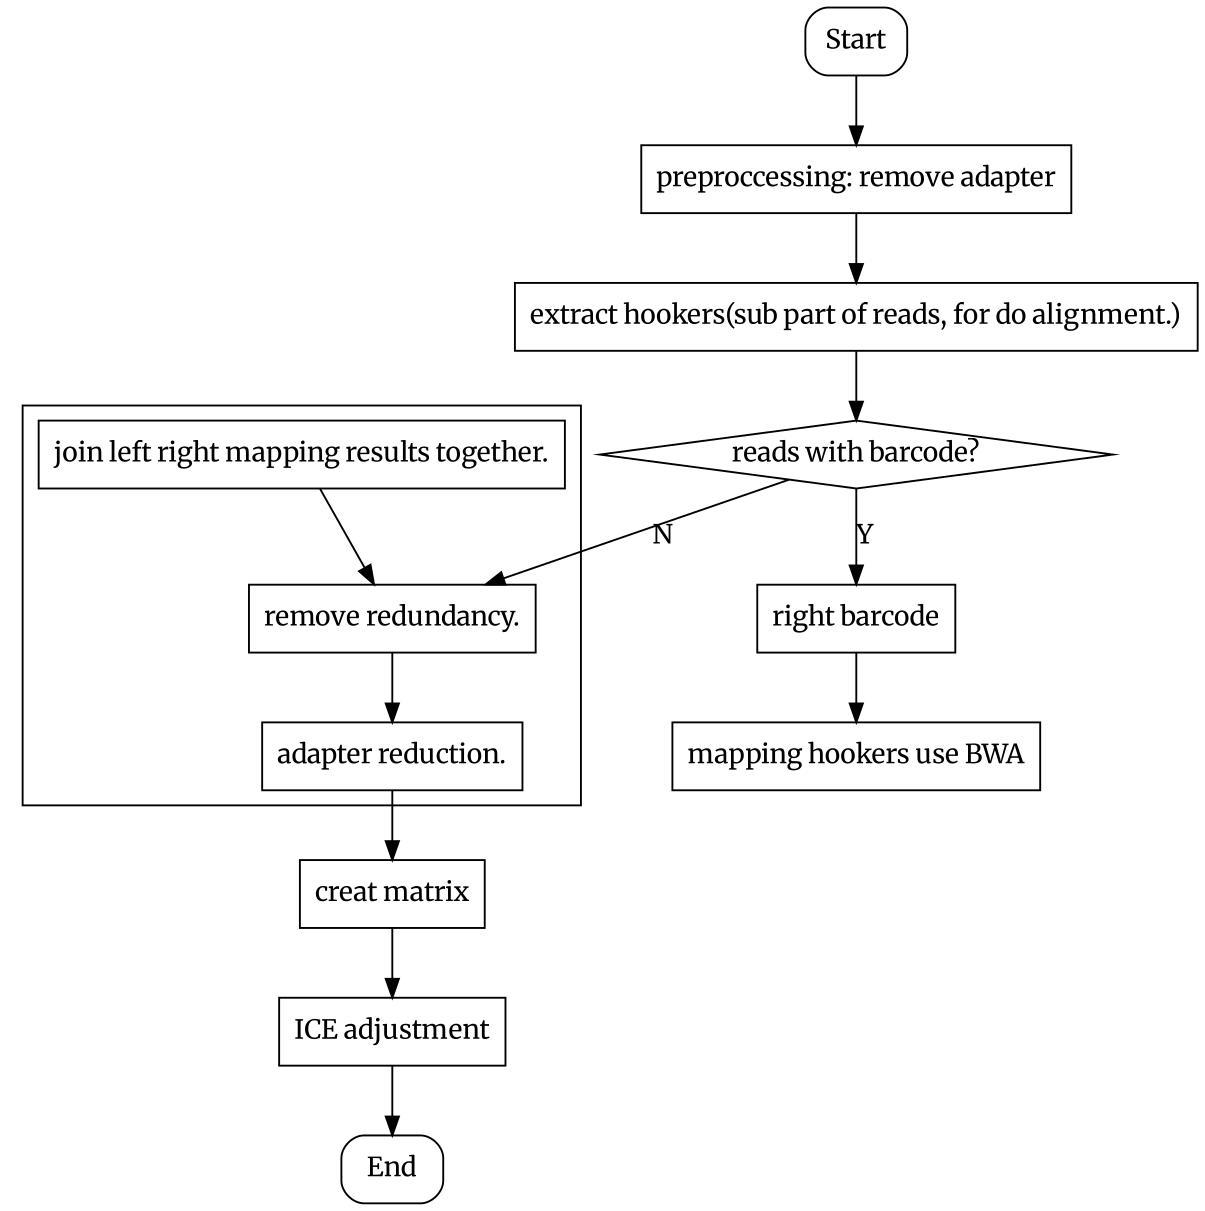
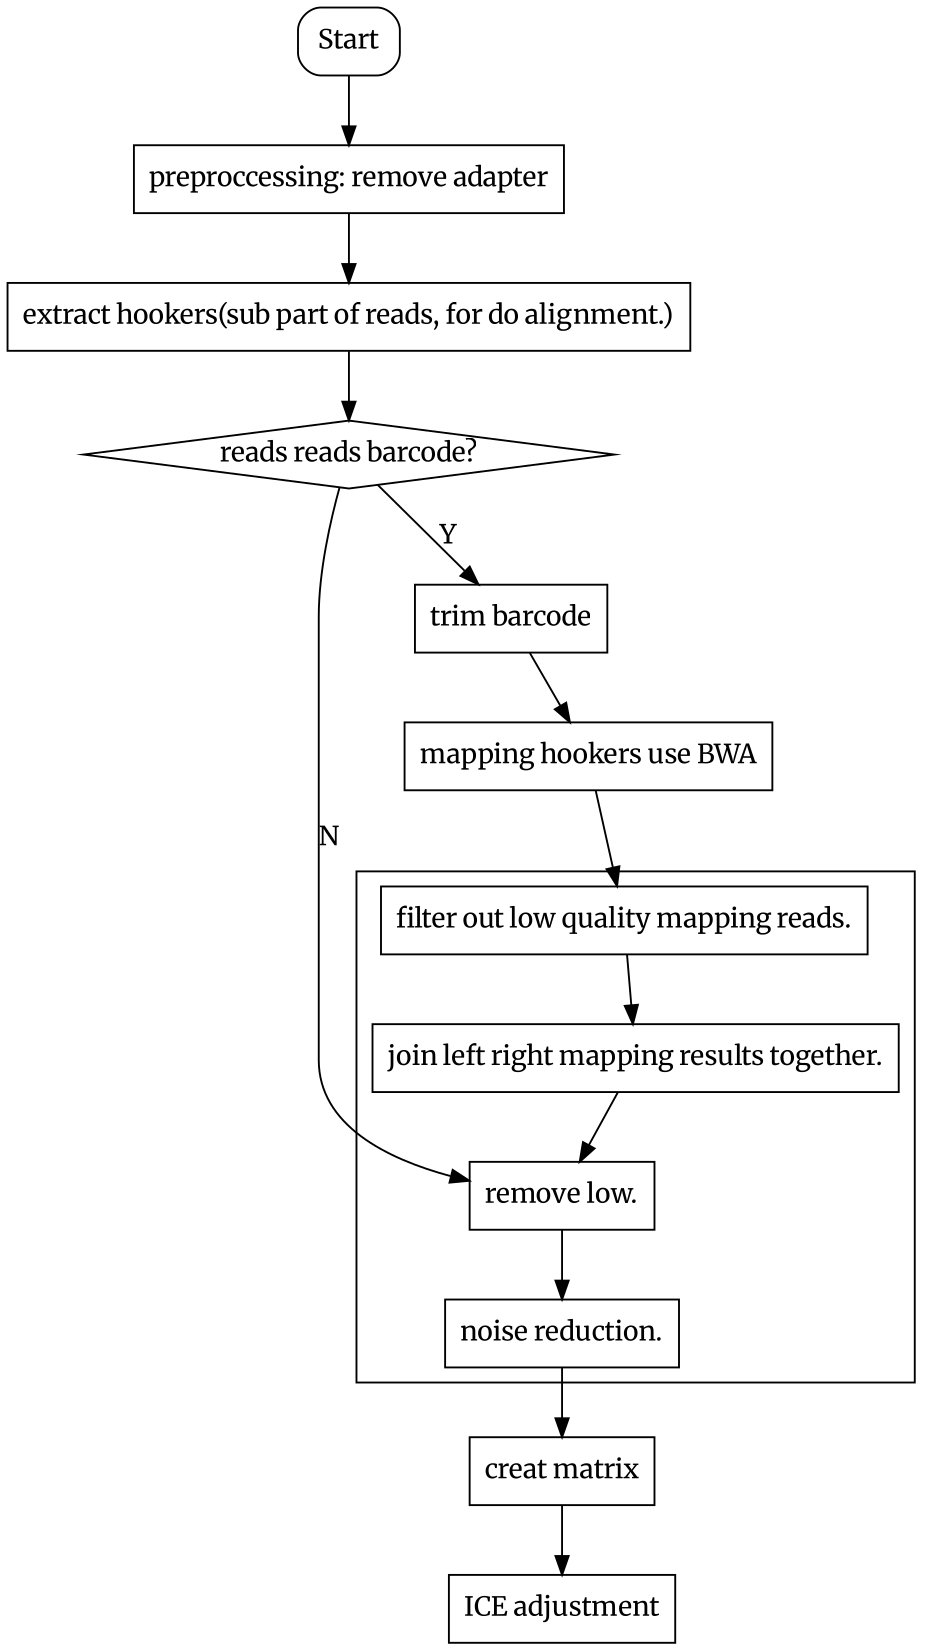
node "reads with barcode?": label "reads with barcode?" -> "reads reads barcode?"
node "remove redundancy.": label "remove redundancy." -> "remove low."
node "right barcode": label "right barcode" -> "trim barcode"
node "adapter reduction.": label "adapter reduction." -> "noise reduction."
node "filter out low quality mapping reads.": added
node "End": removed
